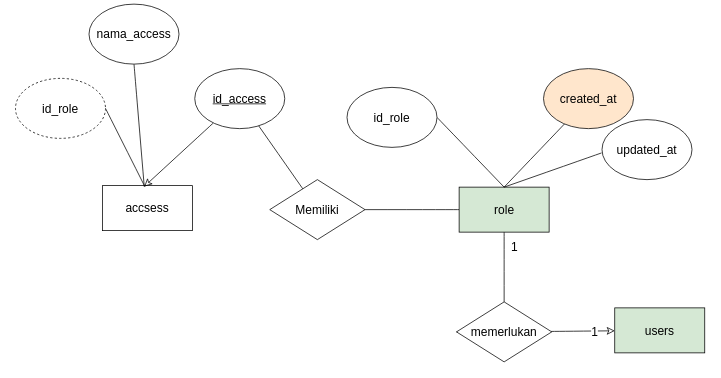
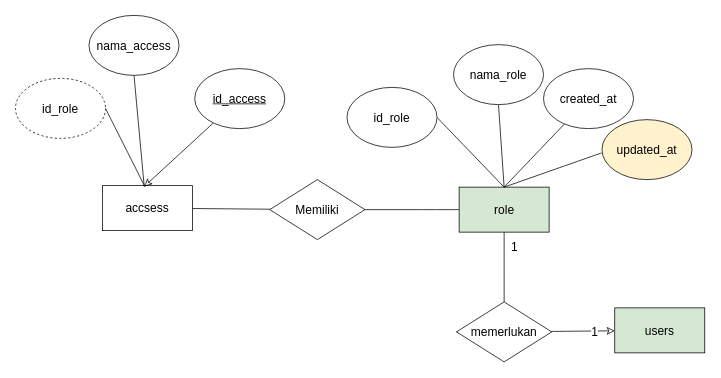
node "nama_access": moved (134, 34) -> (134, 45)
node "nama_role": added
node "created_at": fillcolor #ffe6cc -> #ffffff
edge "nama_role" -- "role": added
node "updated_at": fillcolor #ffffff -> #fff2cc
edge "id_access" -- "Memiliki": now "accsess" -- "Memiliki"
